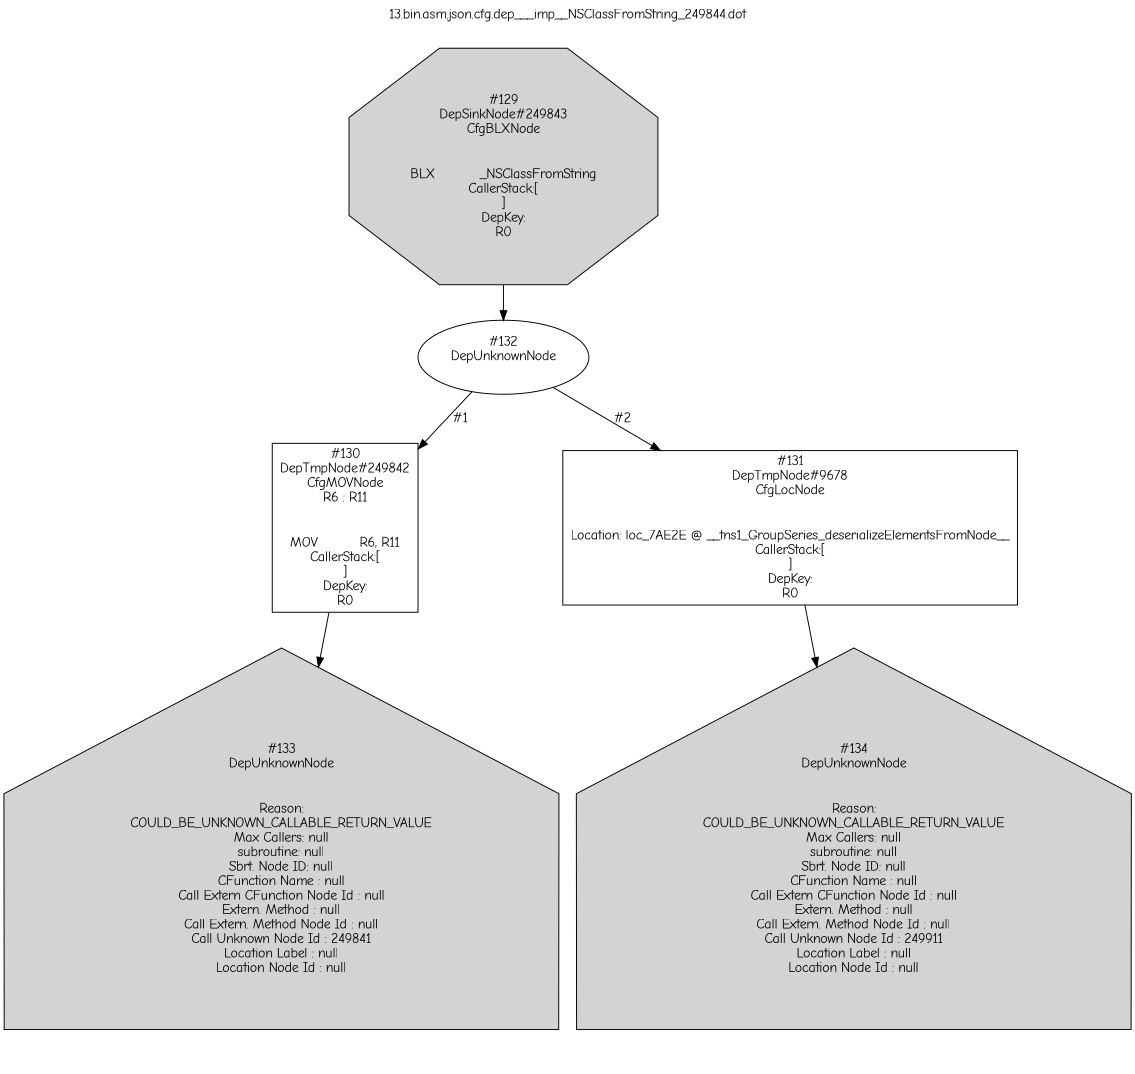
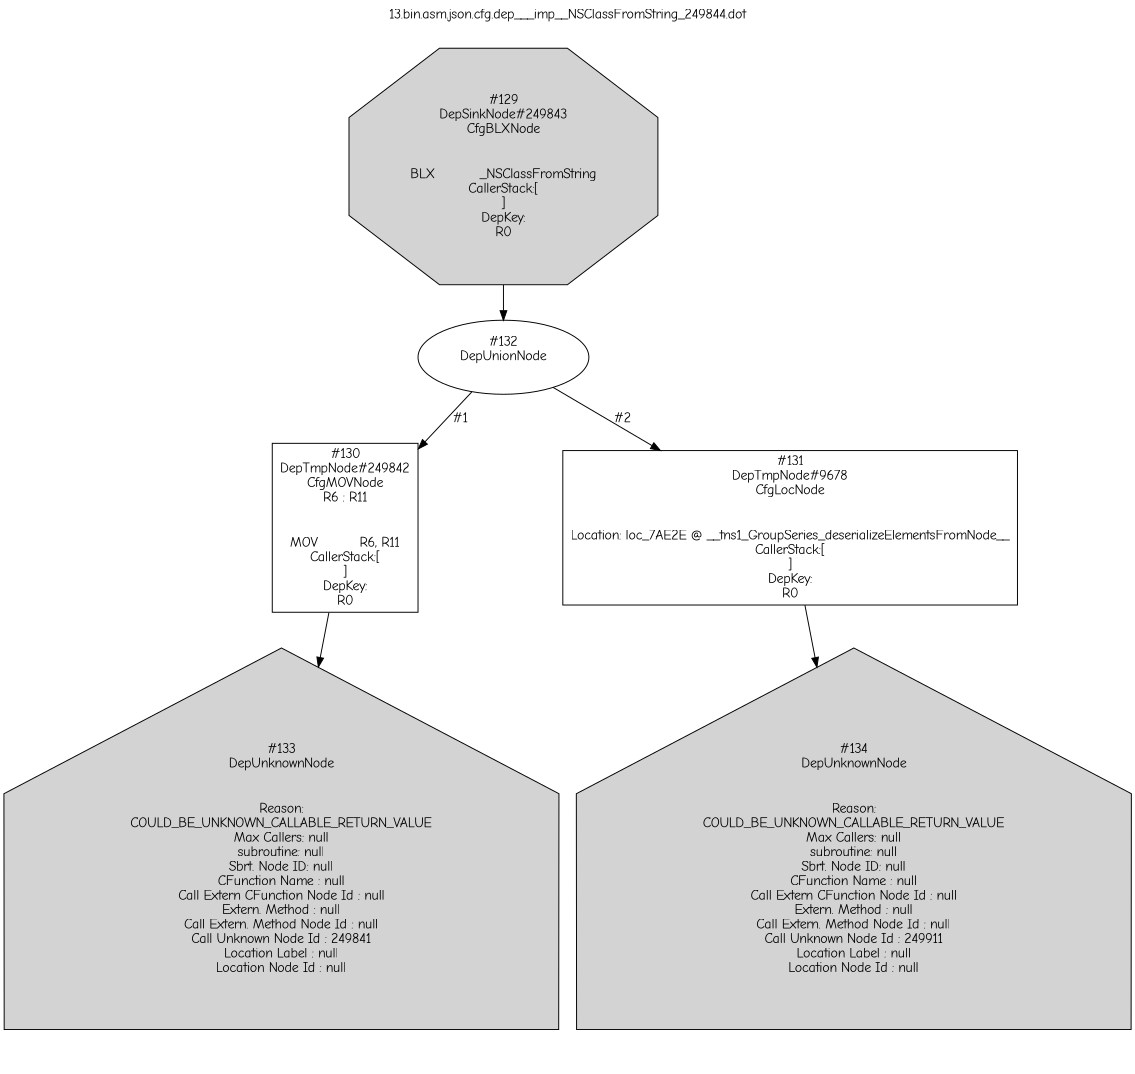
node "#132 DepUnknownNode": label "#132 DepUnknownNode" -> "#132 DepUnionNode"
